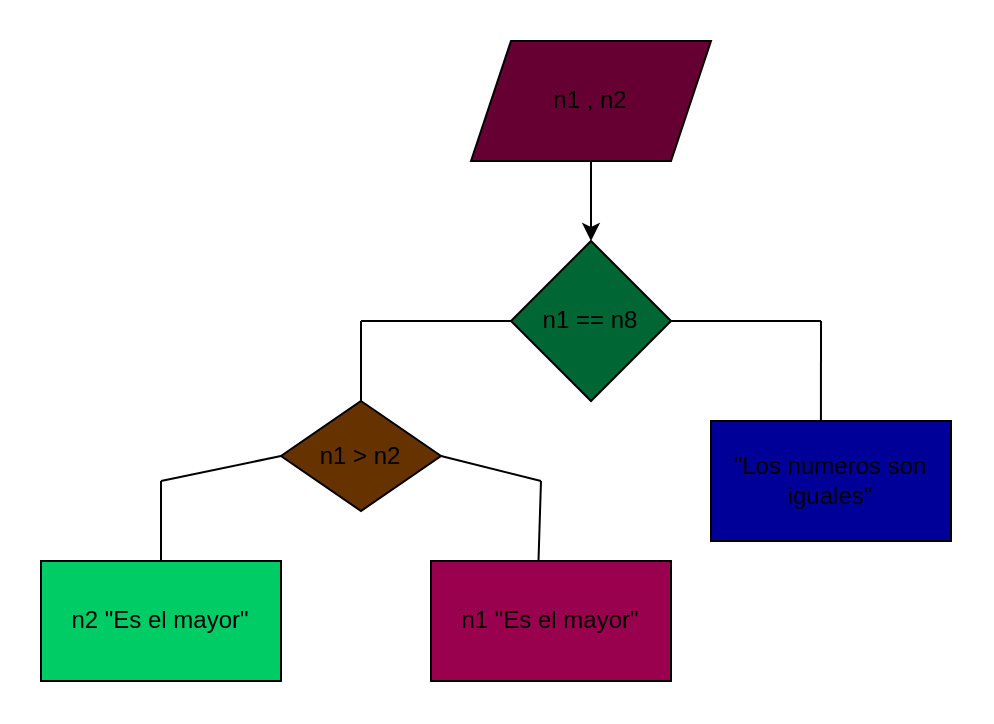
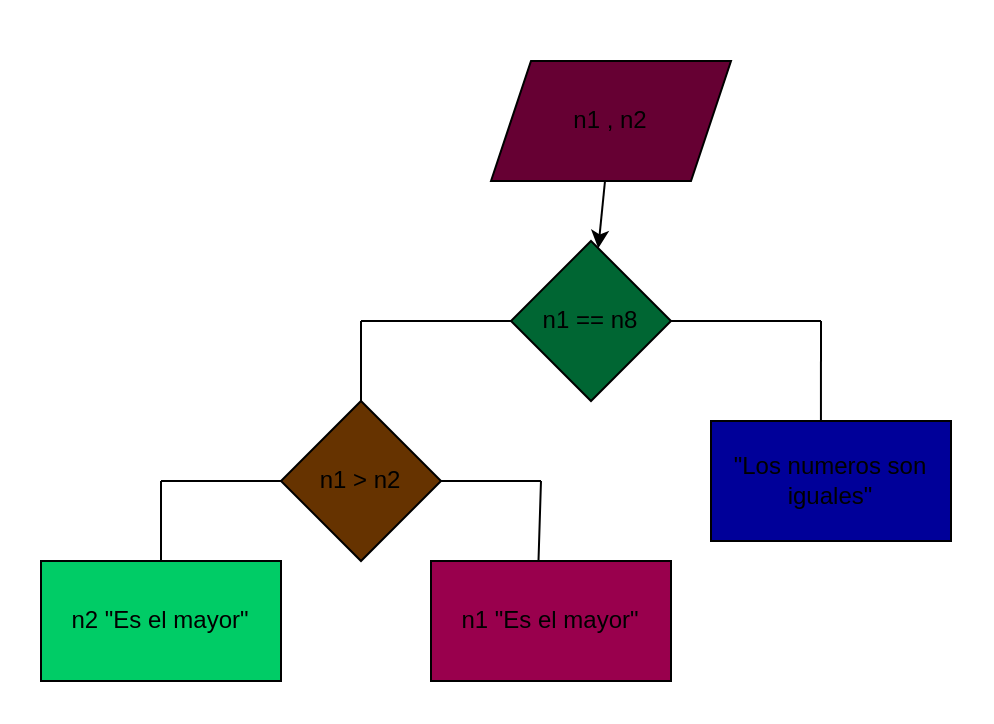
node "n1 , n2": moved (591, 101) -> (611, 121)
node "n1 > n2": size 160x110 -> 160x160
